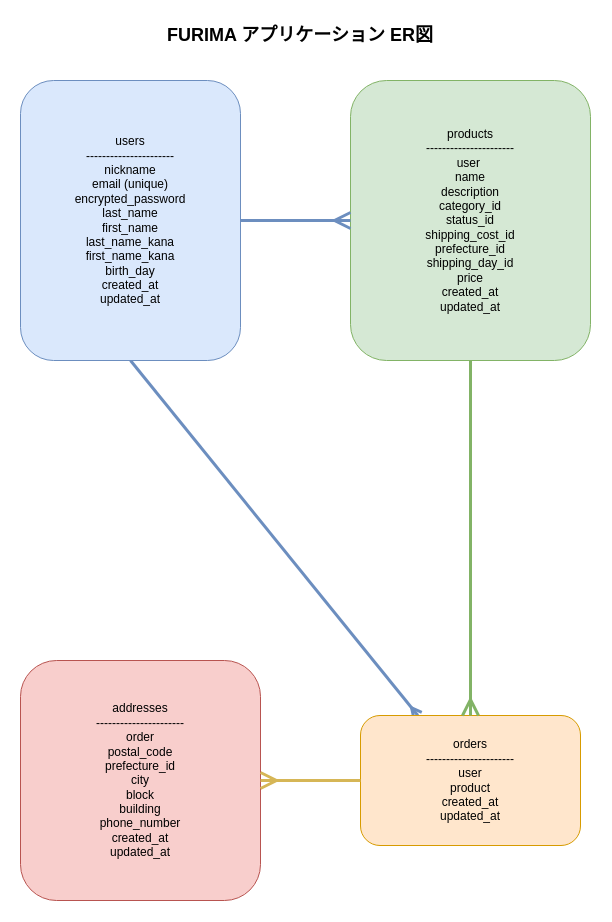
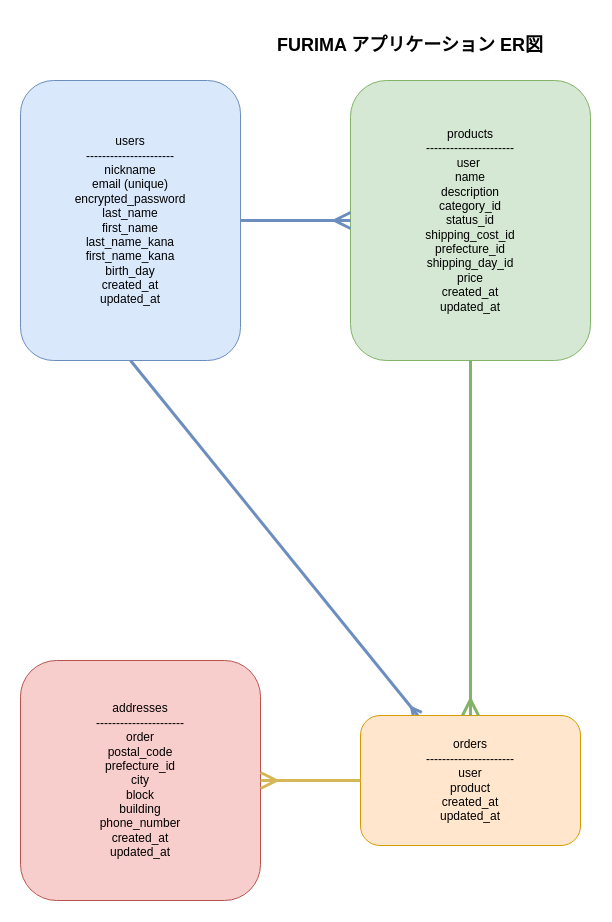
node "FURIMA アプリケーション ER図": moved (301, 36) -> (411, 46)
